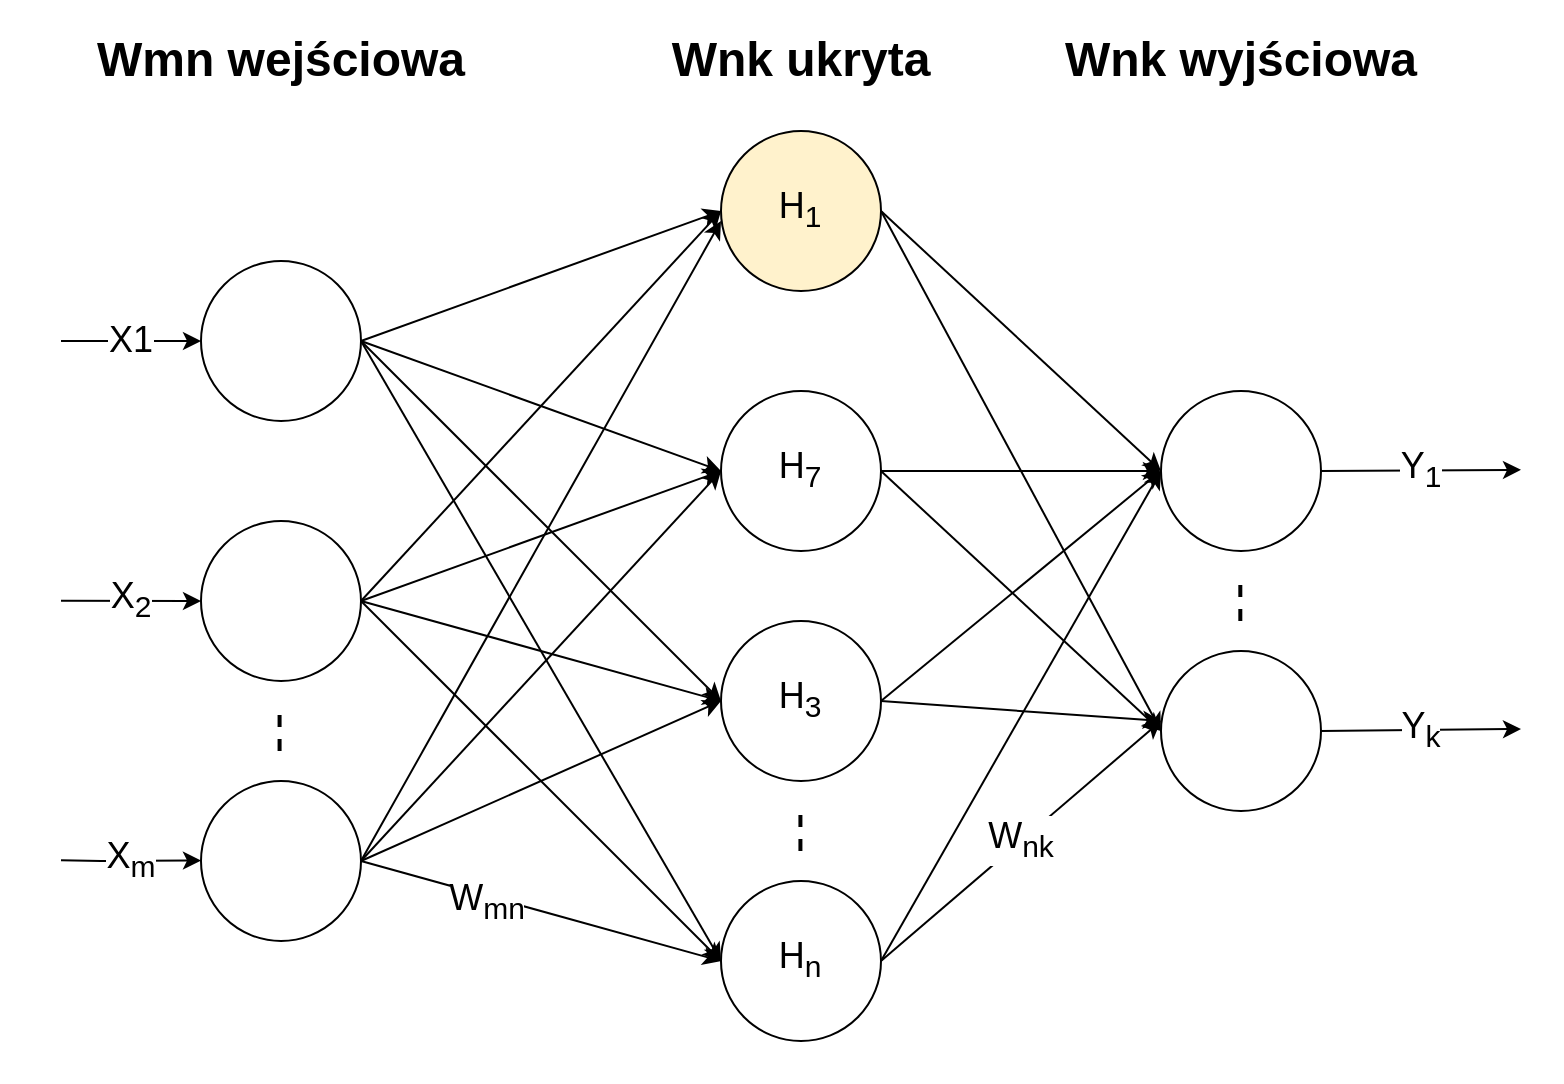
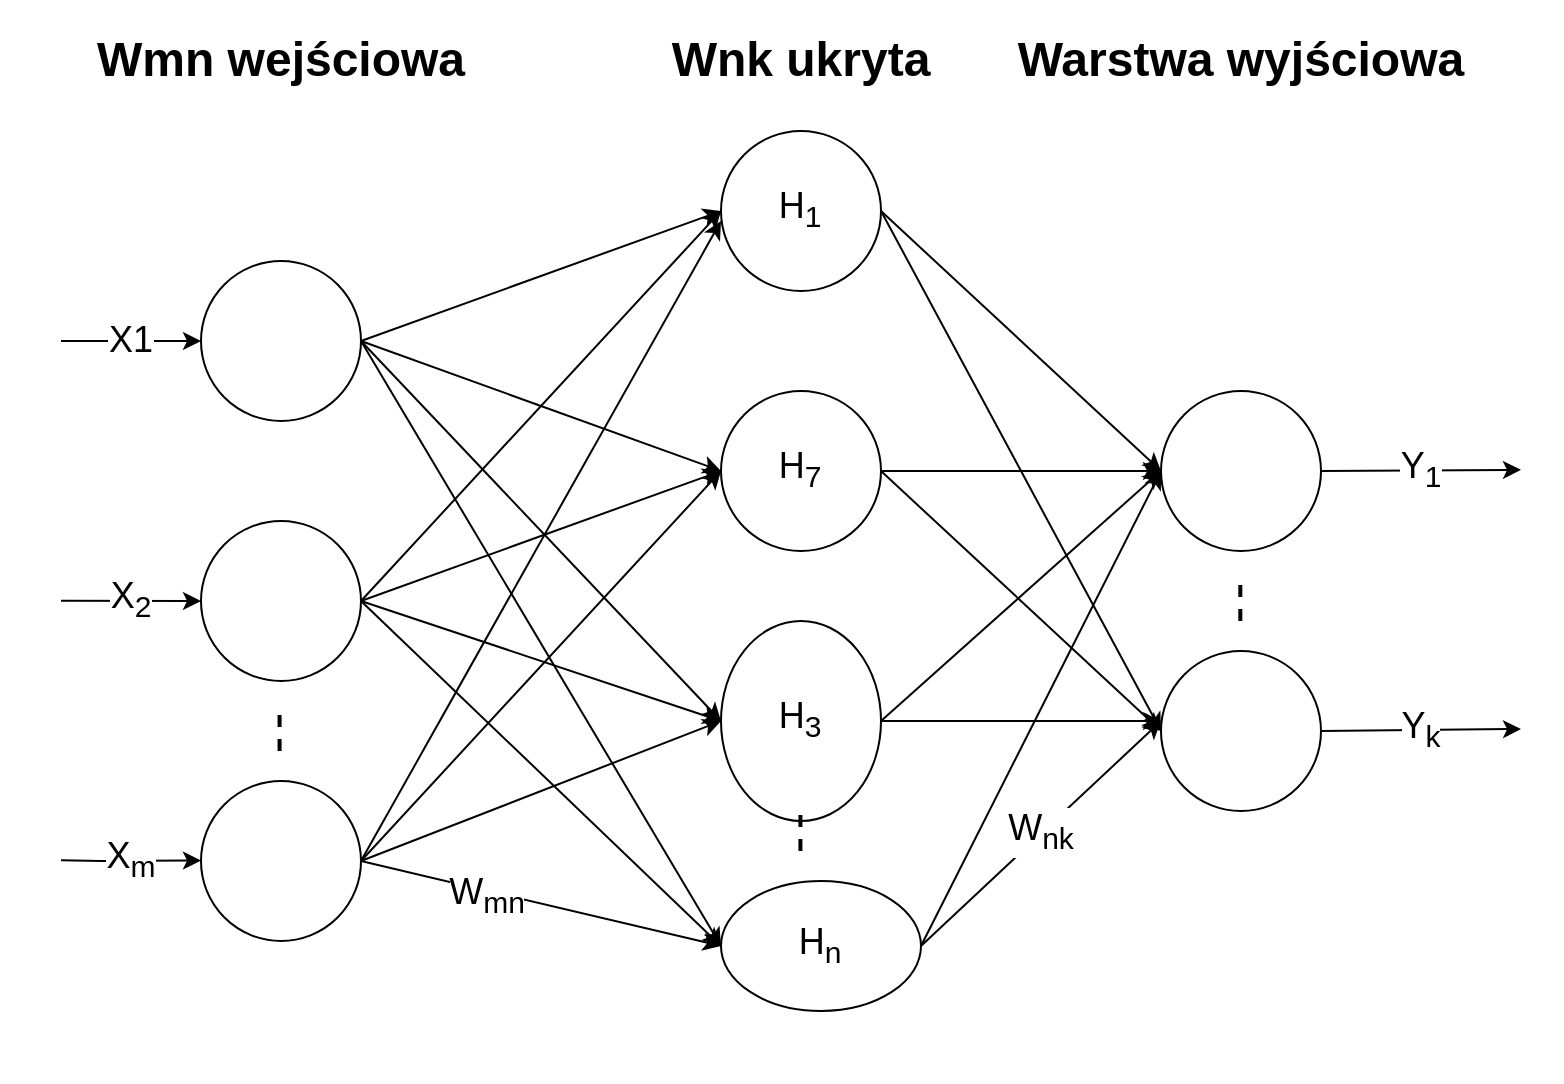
node "Wnk wyjściowa": label "Wnk wyjściowa" -> "Warstwa wyjściowa"
node "H1": fillcolor #fff2cc -> #ffffff
node "H3": size 160x160 -> 160x200
node "Hn": size 160x160 -> 200x130
